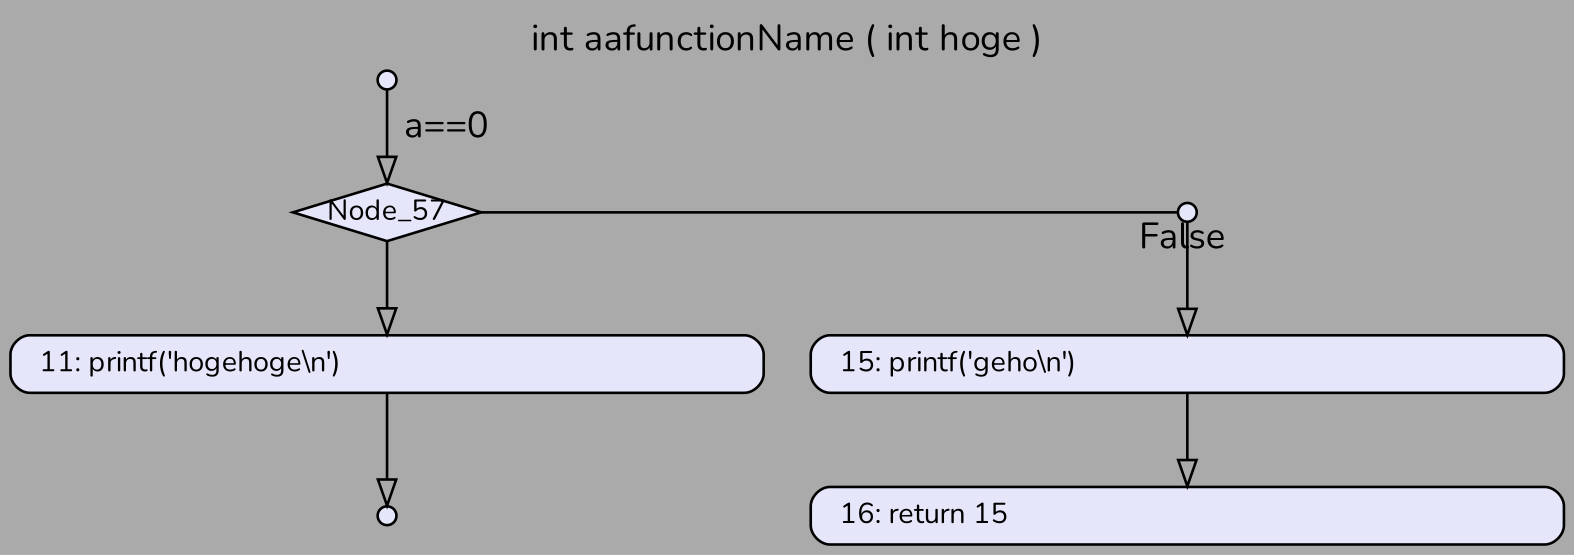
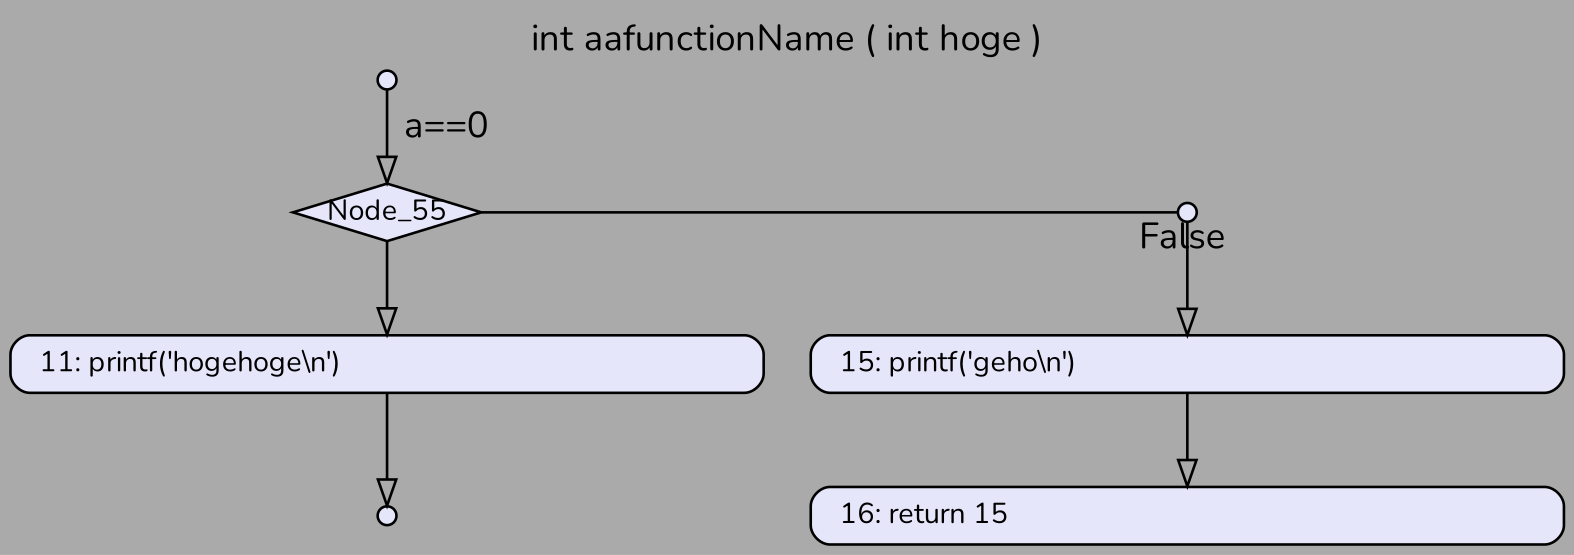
node "Node_57": label "Node_57" -> "Node_55"
